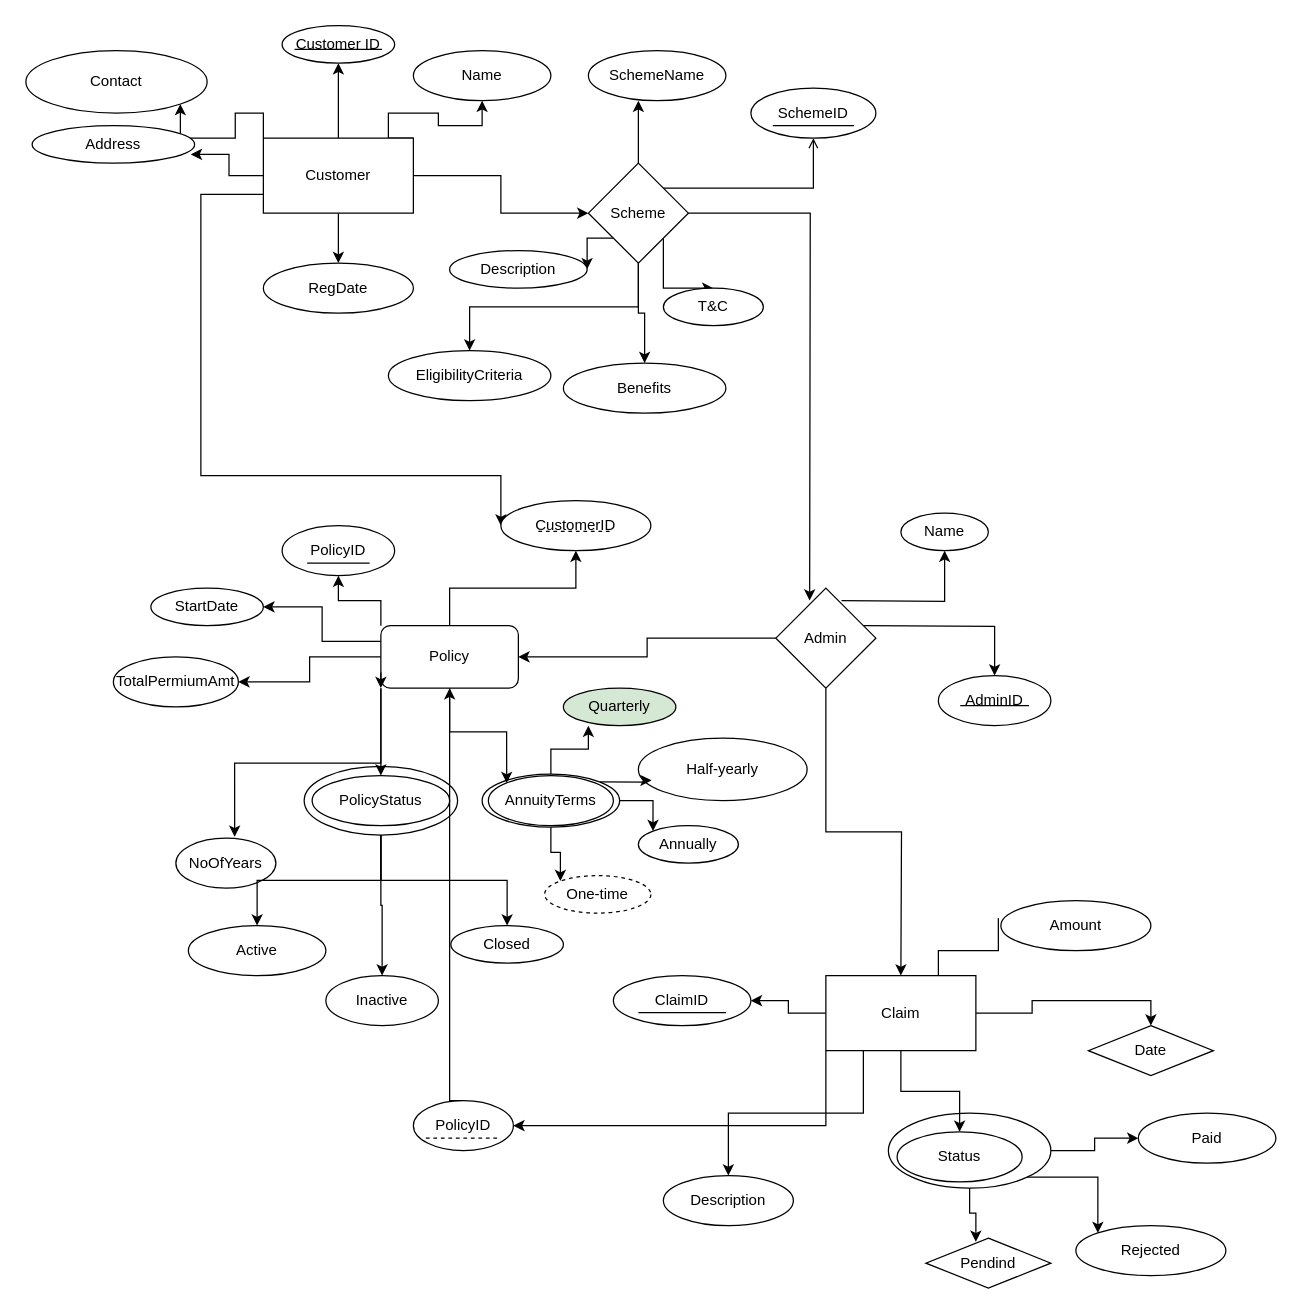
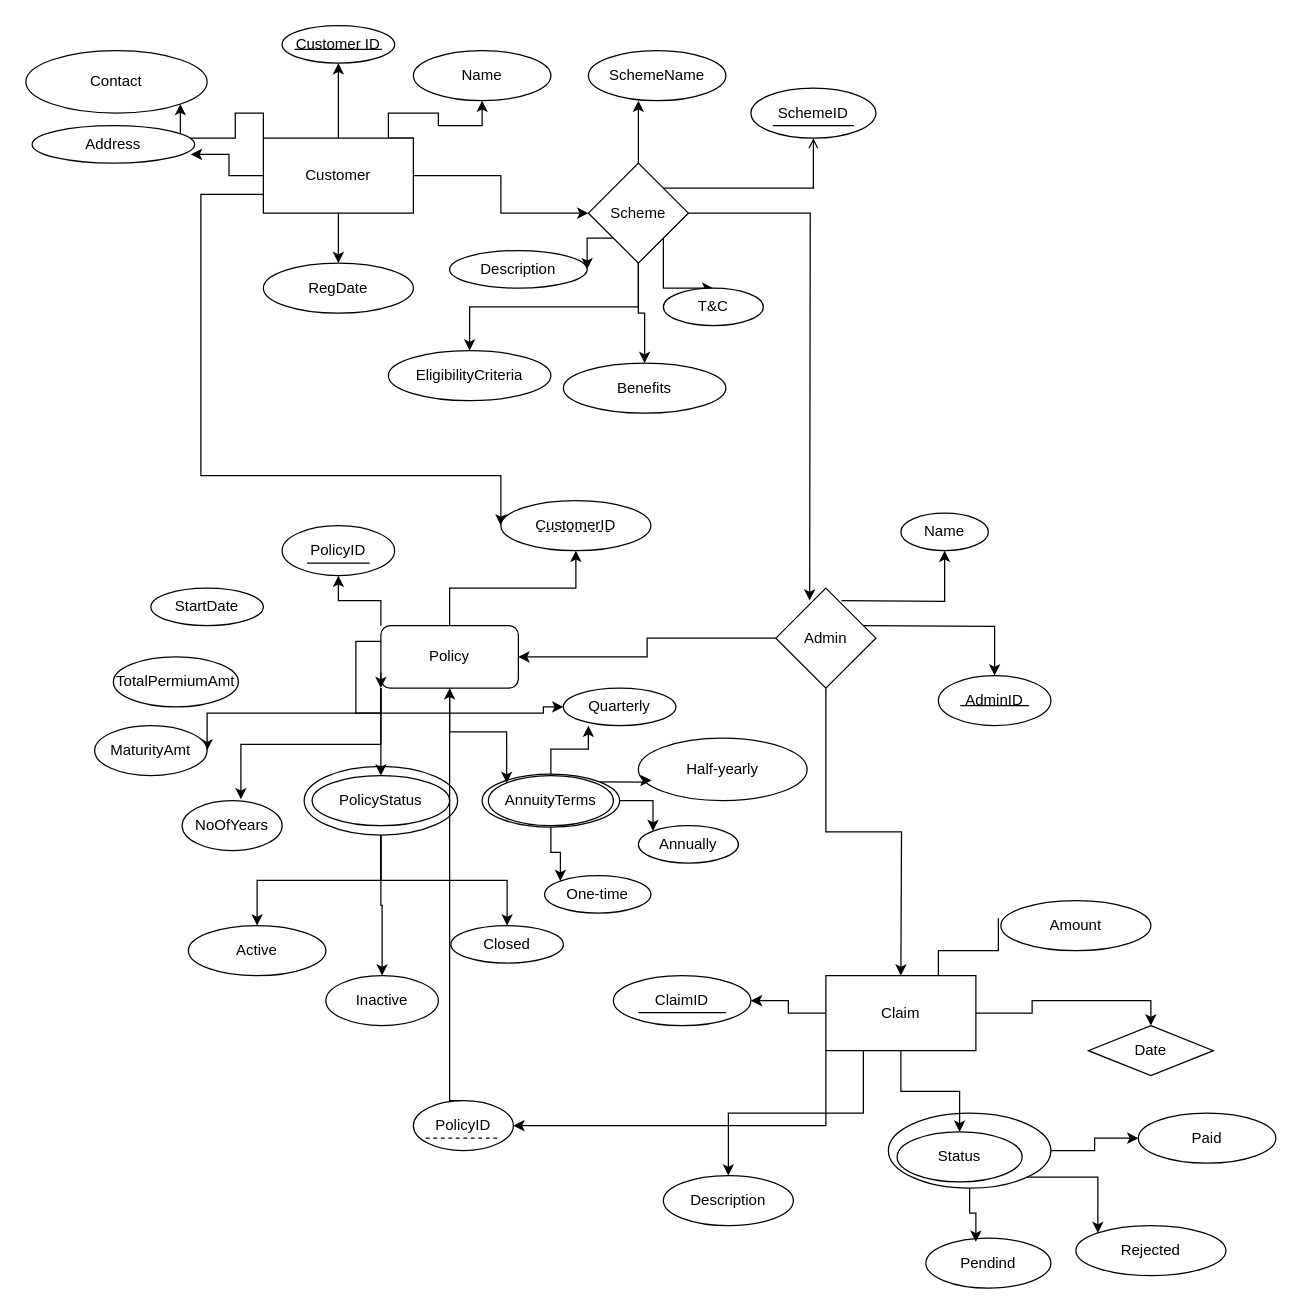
edge "Policy" -> "StartDate": now "Policy" -> "Quarterly"
edge "Policy" -> "TotalPermiumAmt": removed
node "Quarterly": fillcolor #d5e8d4 -> #ffffff
edge "Policy" -> "MaturityAmt": added
node "MaturityAmt": added
node "NoOfYears": moved (226, 863) -> (232, 826)
node "One-time": style dashed -> solid
node "Pendind": shape diamond -> ellipse
